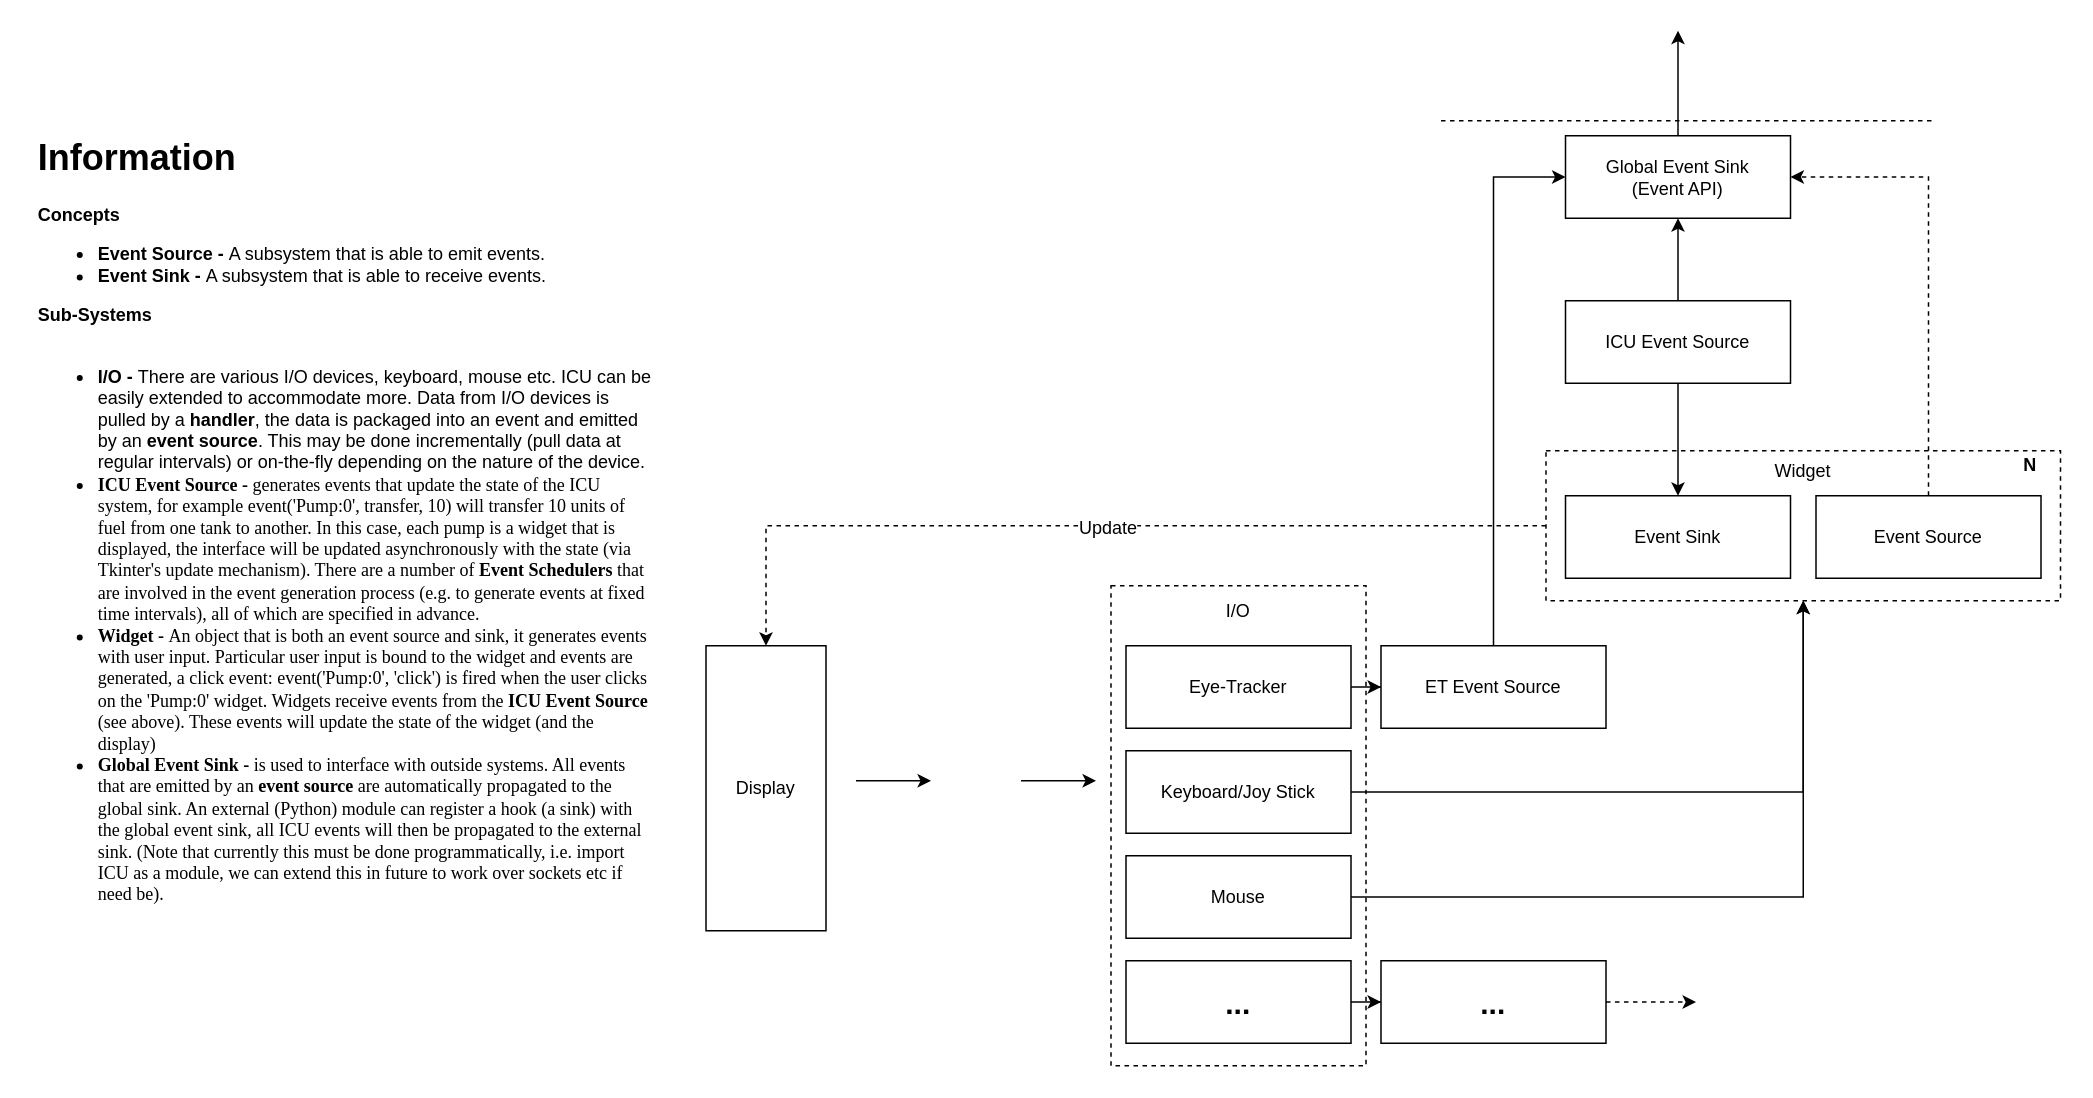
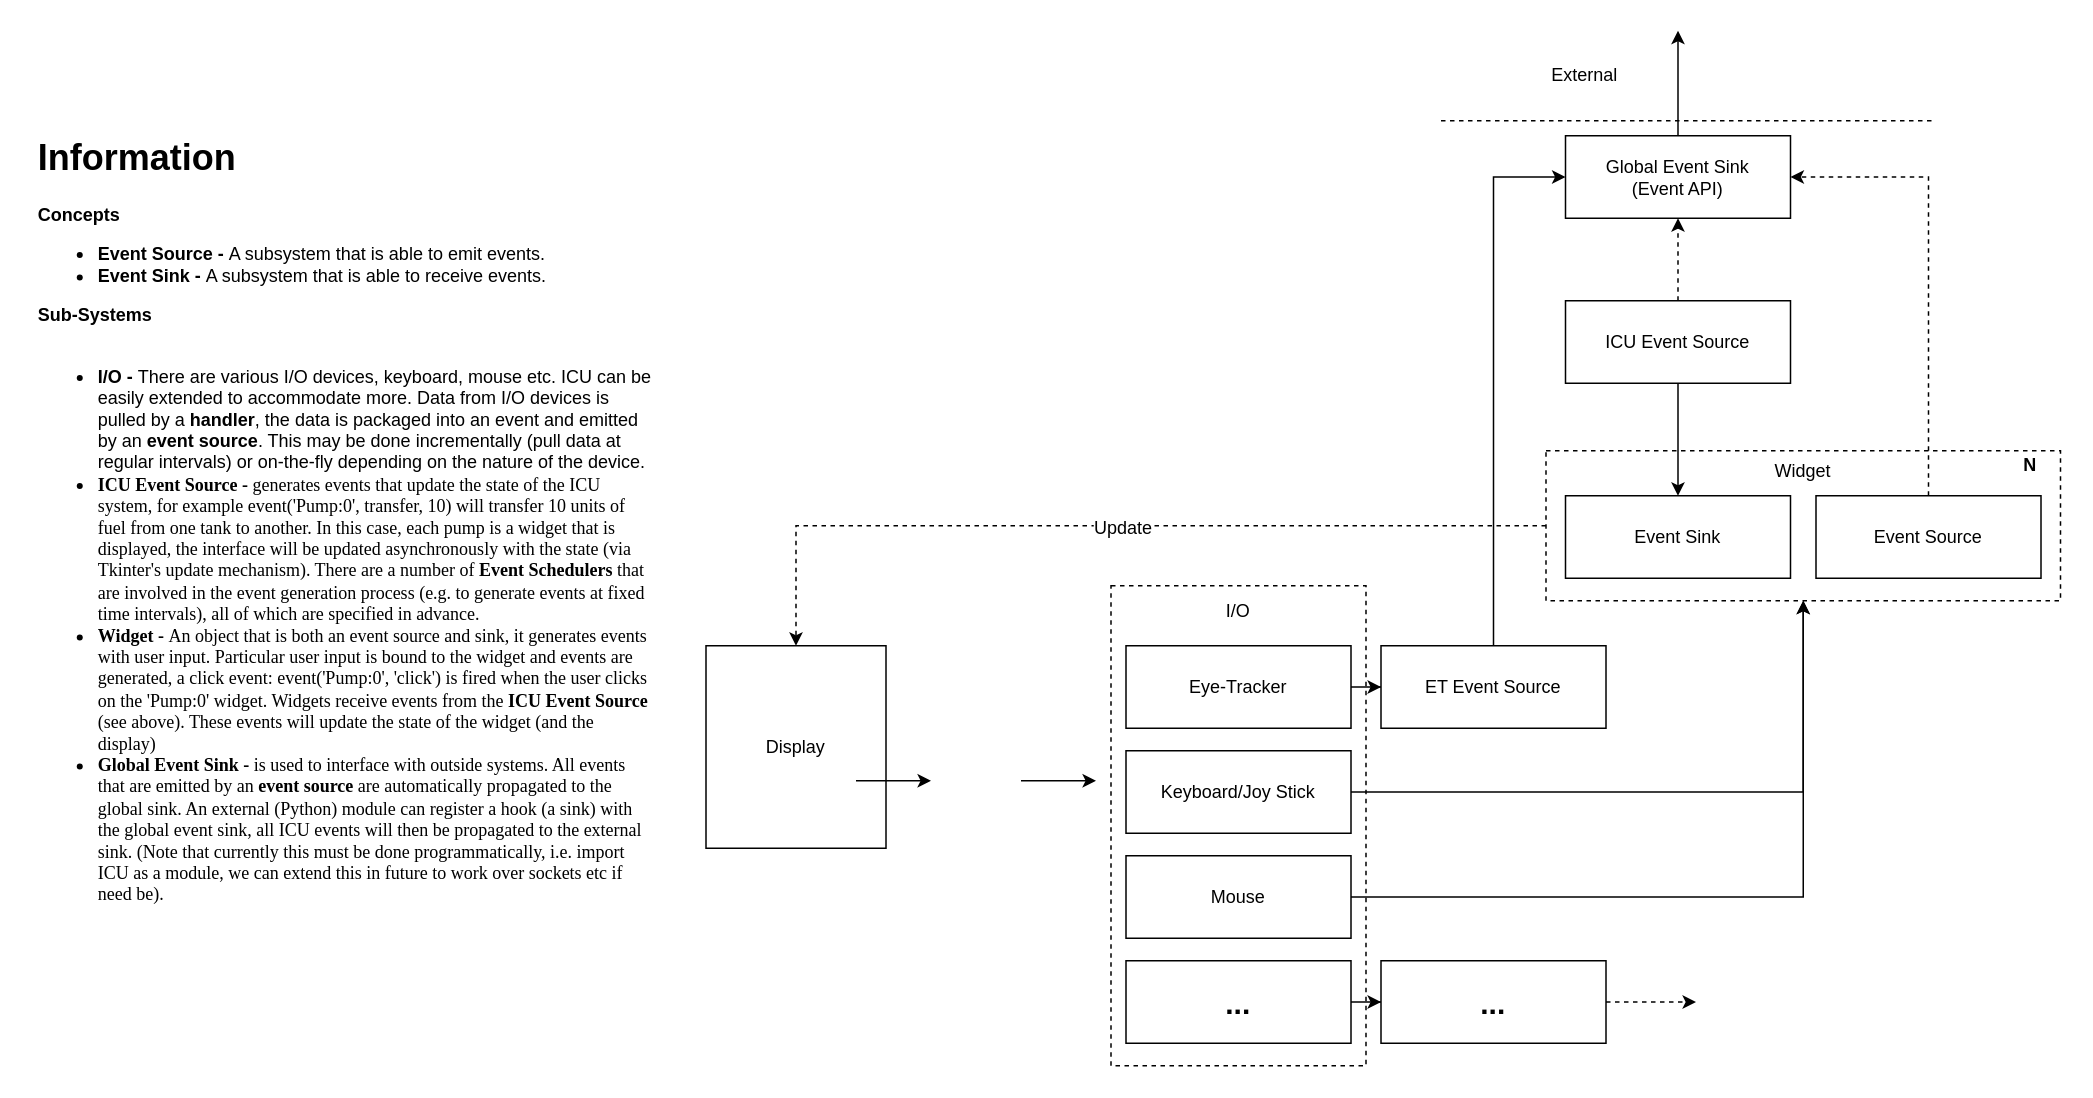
node "External": added
edge "ICU Event Source" -> "Global Event Sink (Event API)": style solid -> dashed
node "Display": size 120x285 -> 180x203
